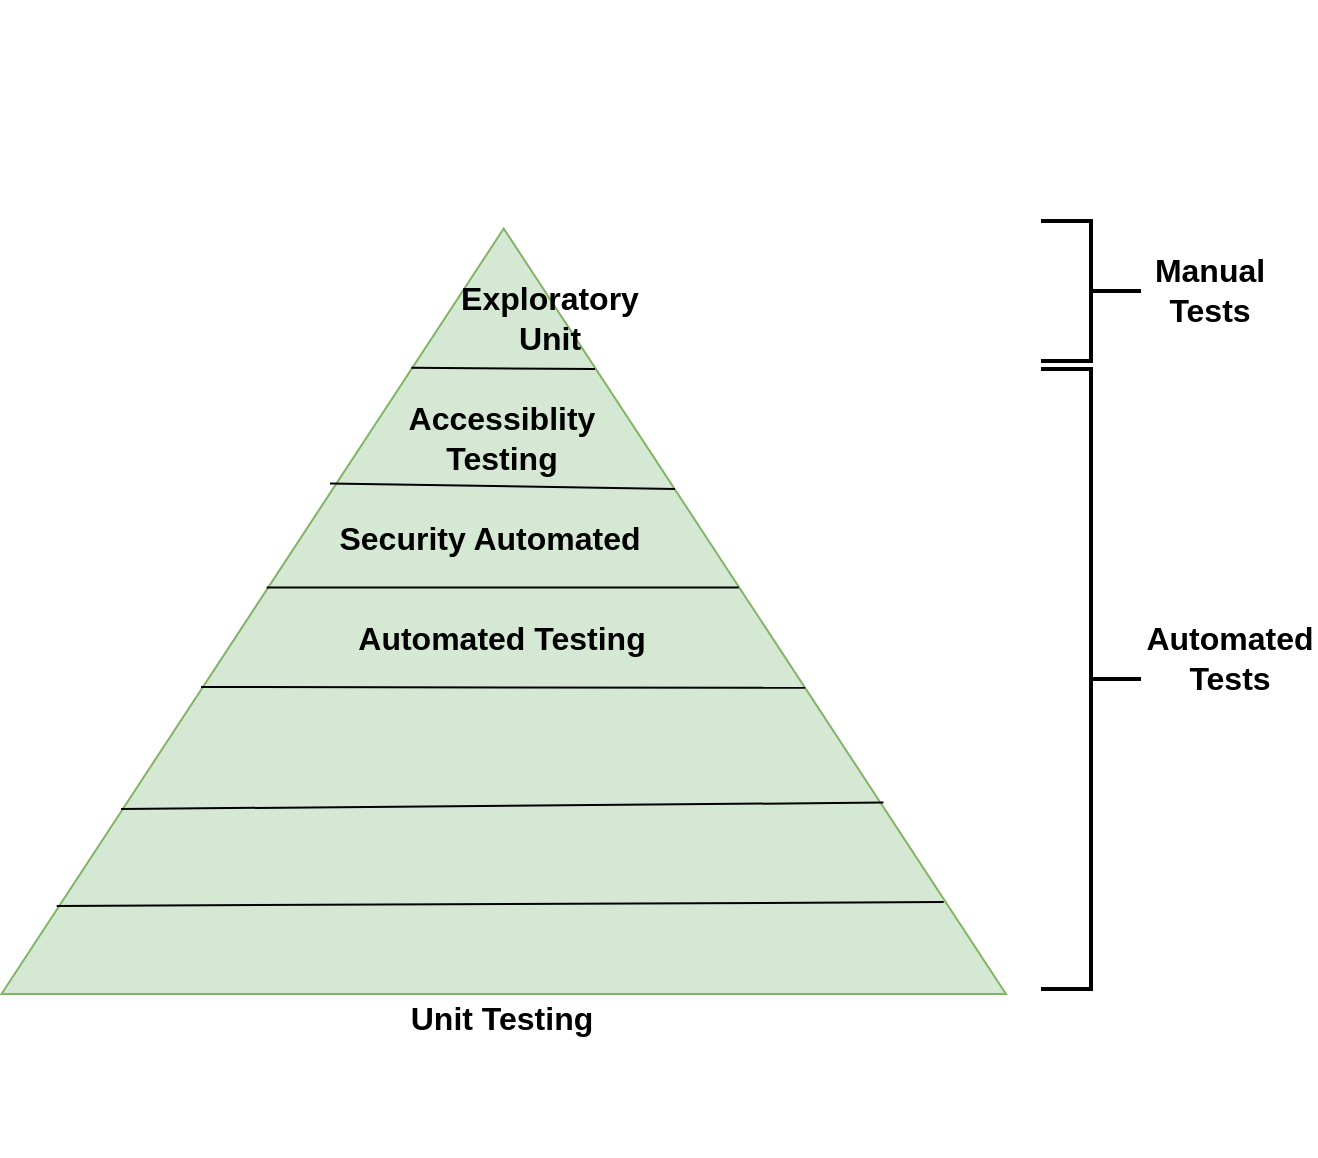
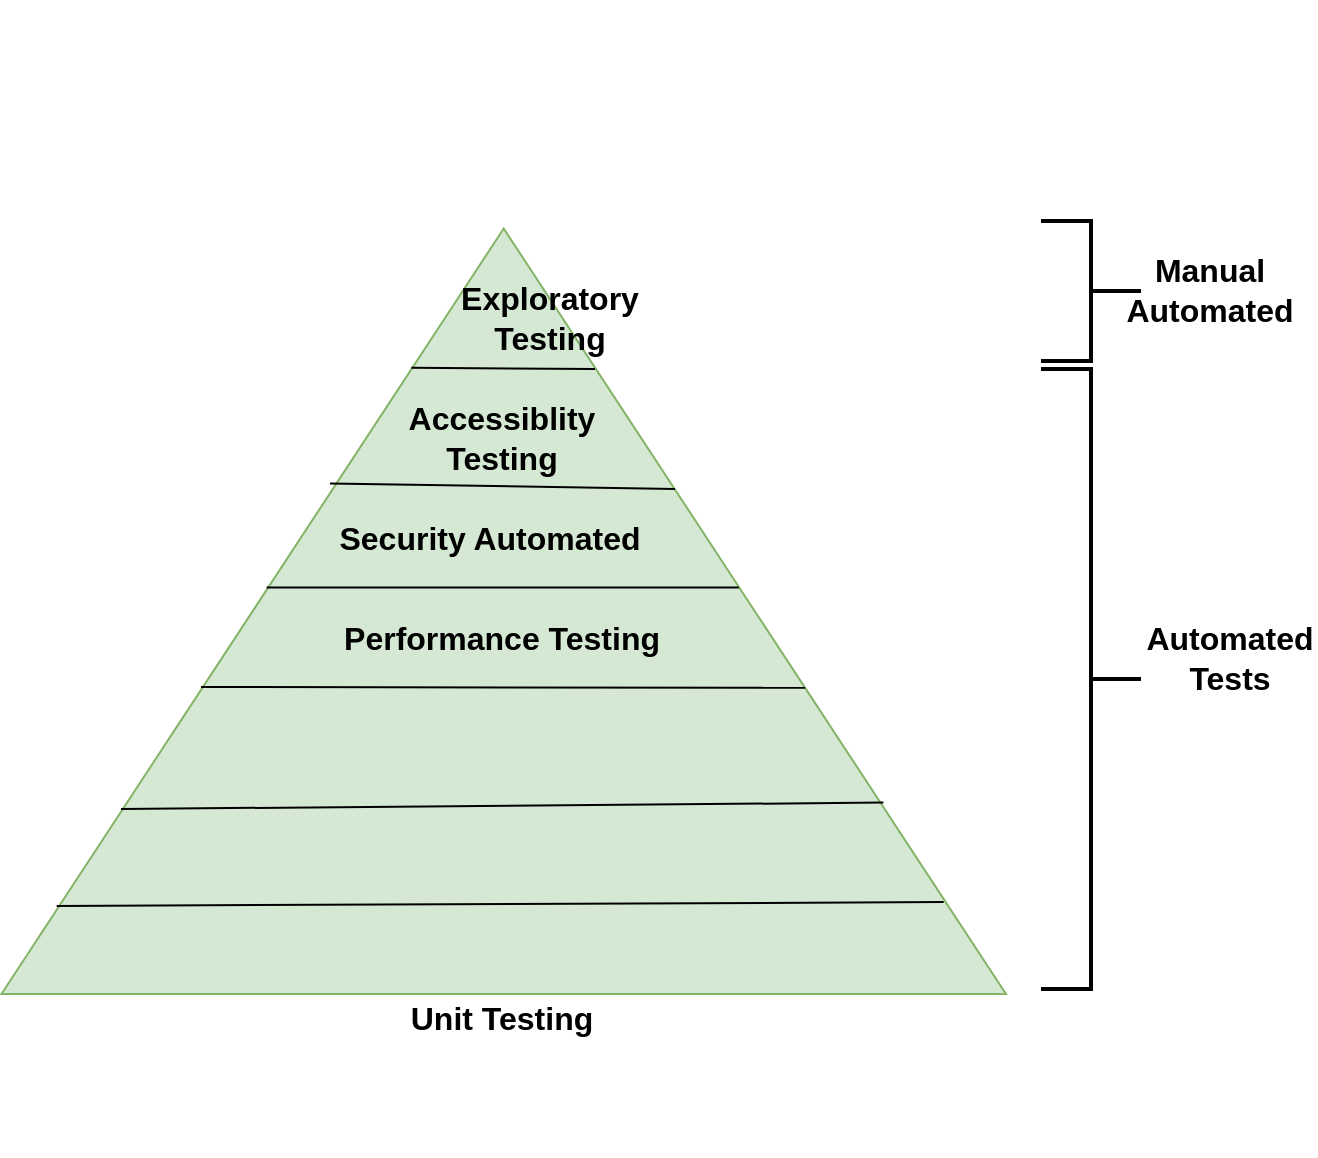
node "Manual Tests": label "Manual Tests" -> "Manual Automated"
node "Exploratory Unit": label "Exploratory Unit" -> "Exploratory Testing"
node "Automated Testing": label "Automated Testing" -> "Performance Testing"
